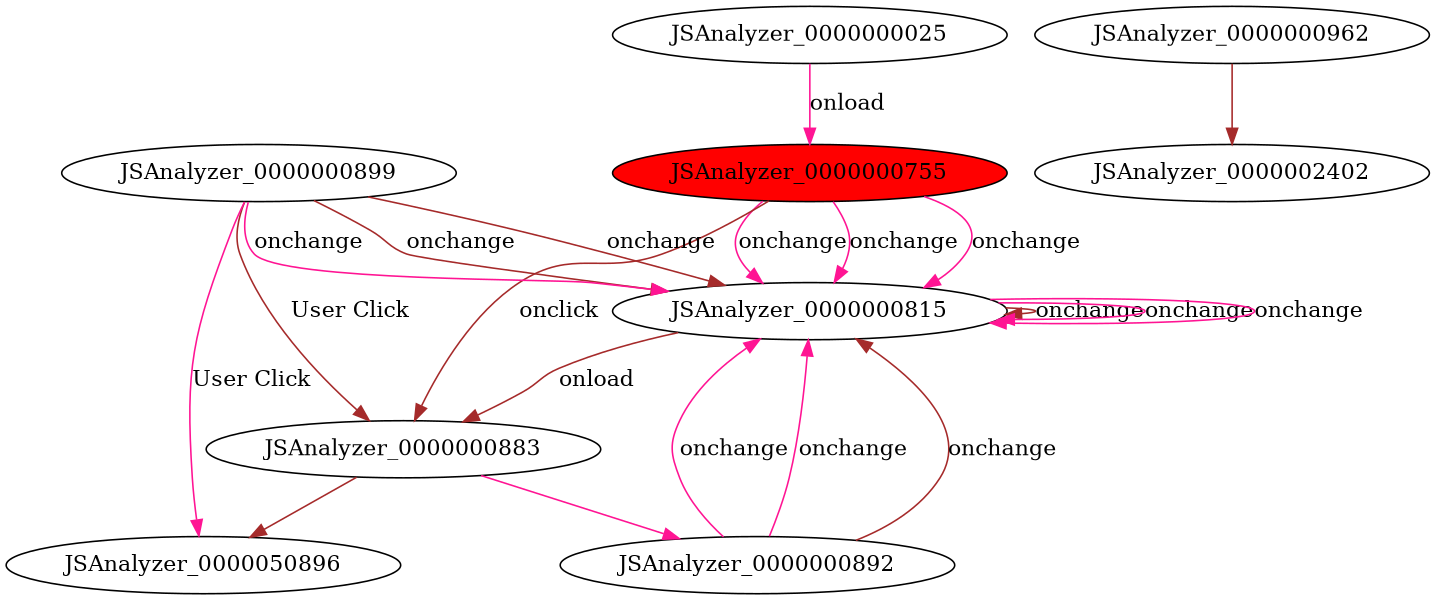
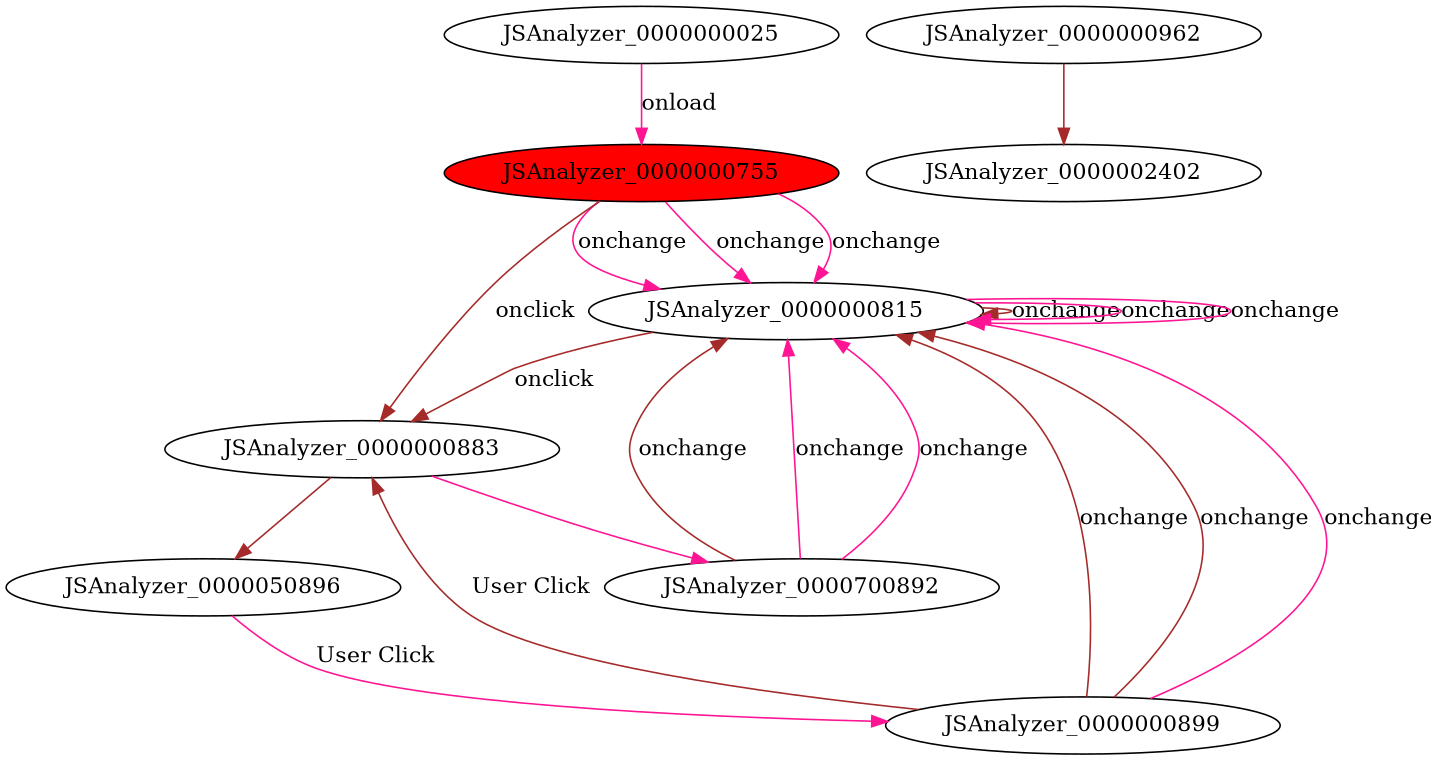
edge "JSAnalyzer_0000000899" -> "JSAnalyzer_0000050896": reversed
edge "JSAnalyzer_0000000815" -> "JSAnalyzer_0000000883": label "onload" -> "onclick"
node "JSAnalyzer_0000000892": label "JSAnalyzer_0000000892" -> "JSAnalyzer_0000700892"
